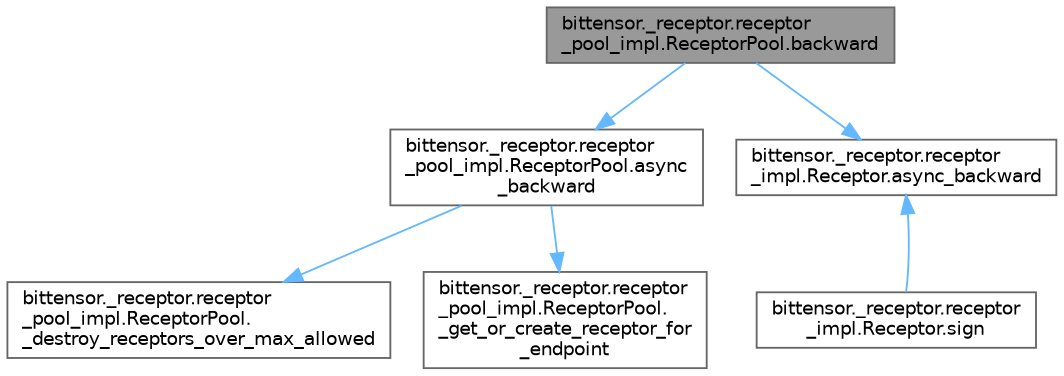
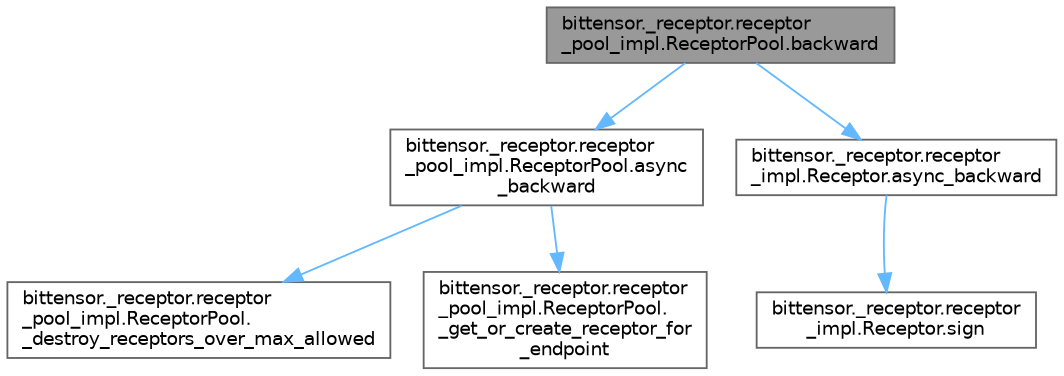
edge "bittensor._receptor.receptor _impl.Receptor.sign" -> "bittensor._receptor.receptor _impl.Receptor.async_backward": reversed
